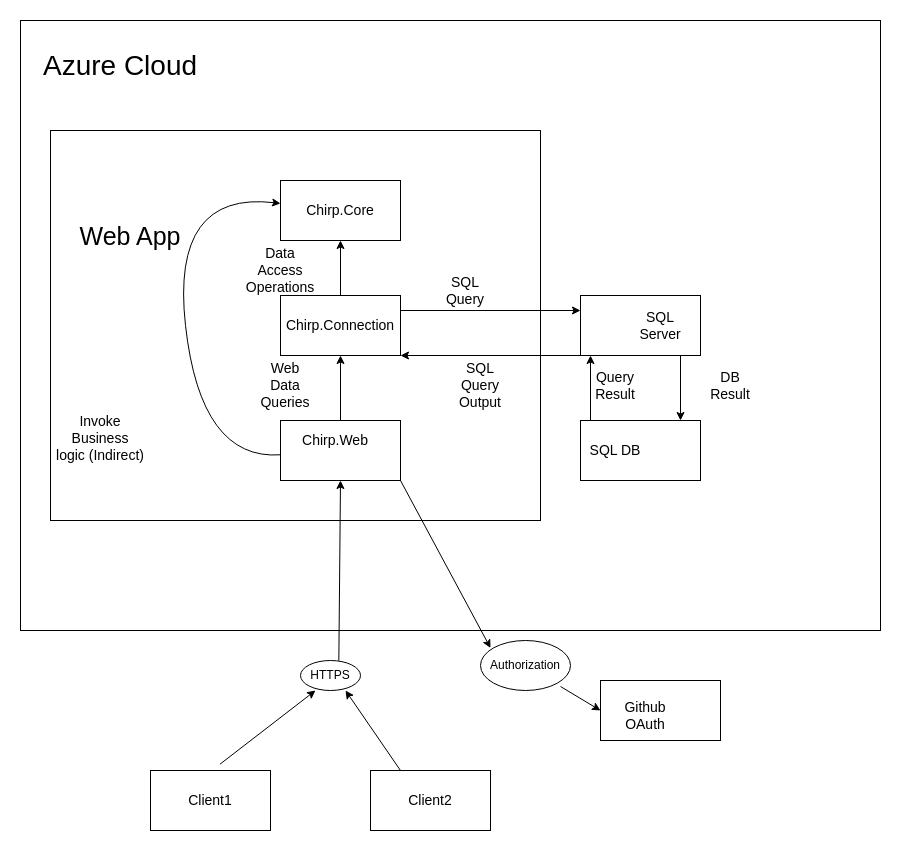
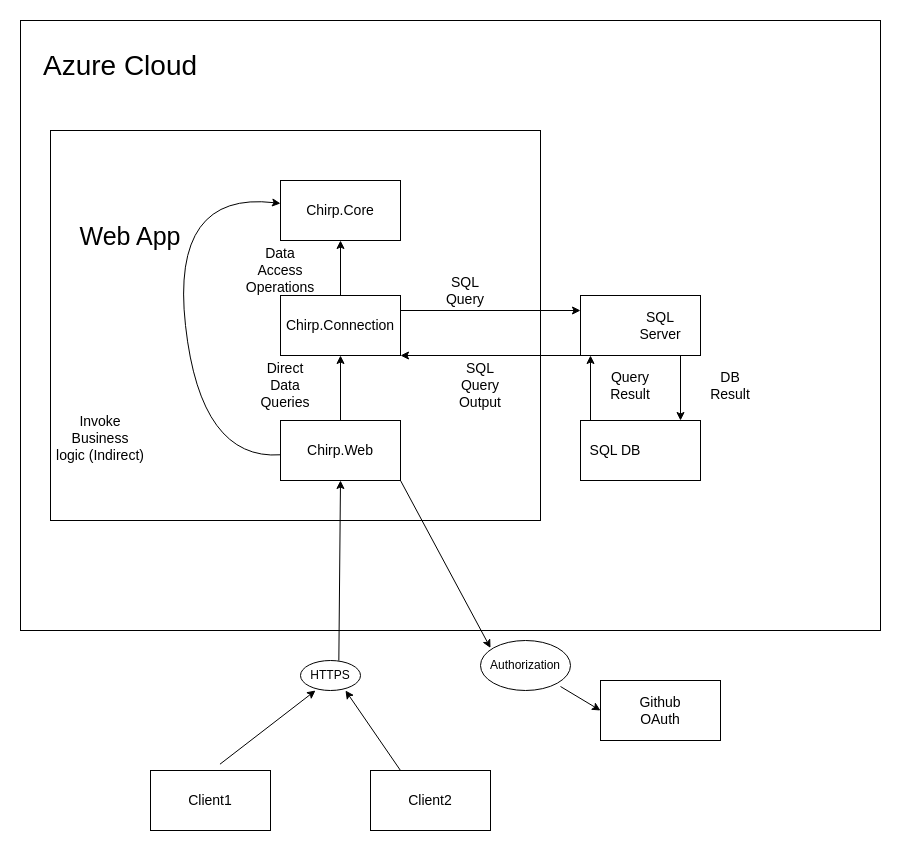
node "Web Data Queries": label "Web Data Queries" -> "Direct Data Queries"
node "Query Result": moved (616, 386) -> (631, 386)
node "Chirp.Web": moved (336, 441) -> (341, 451)
node "Github OAuth": moved (646, 716) -> (661, 711)
